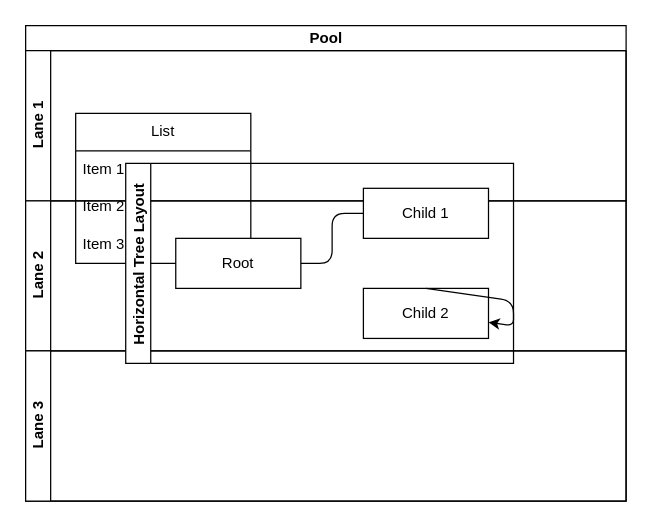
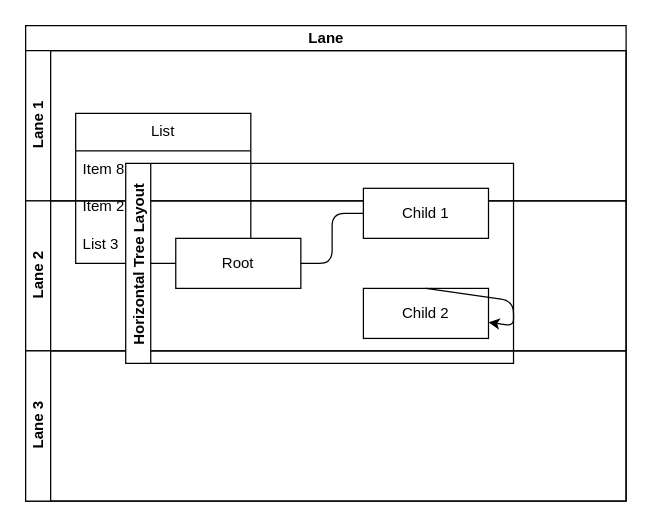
node "Pool": label "Pool" -> "Lane"
node "Item 1": label "Item 1" -> "Item 8"
node "Item 3": label "Item 3" -> "List 3"
